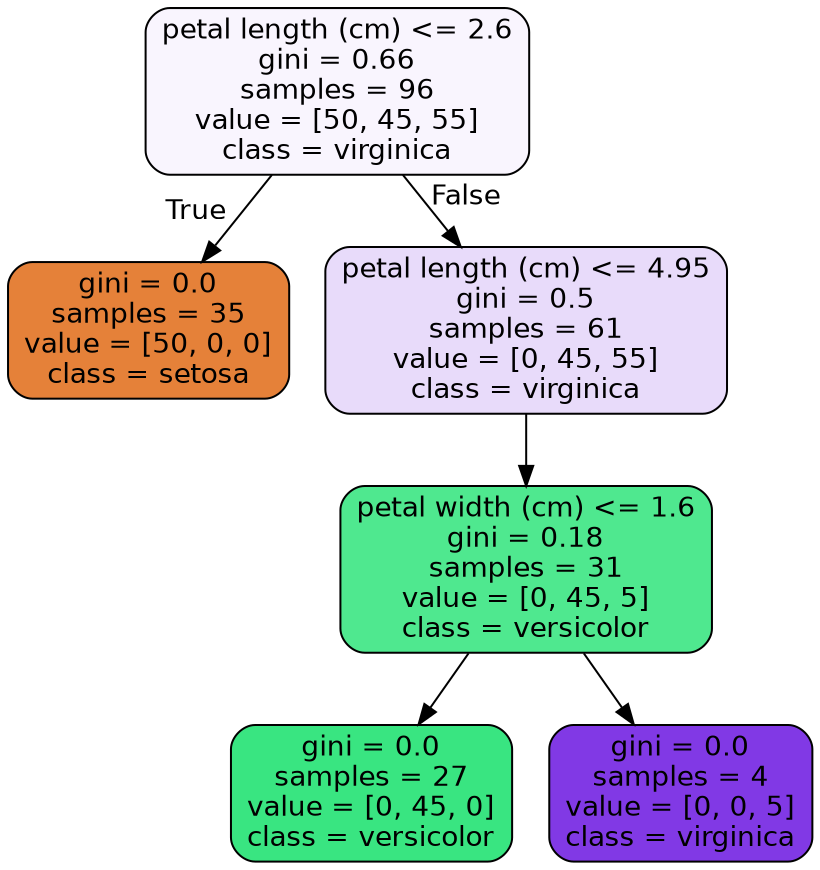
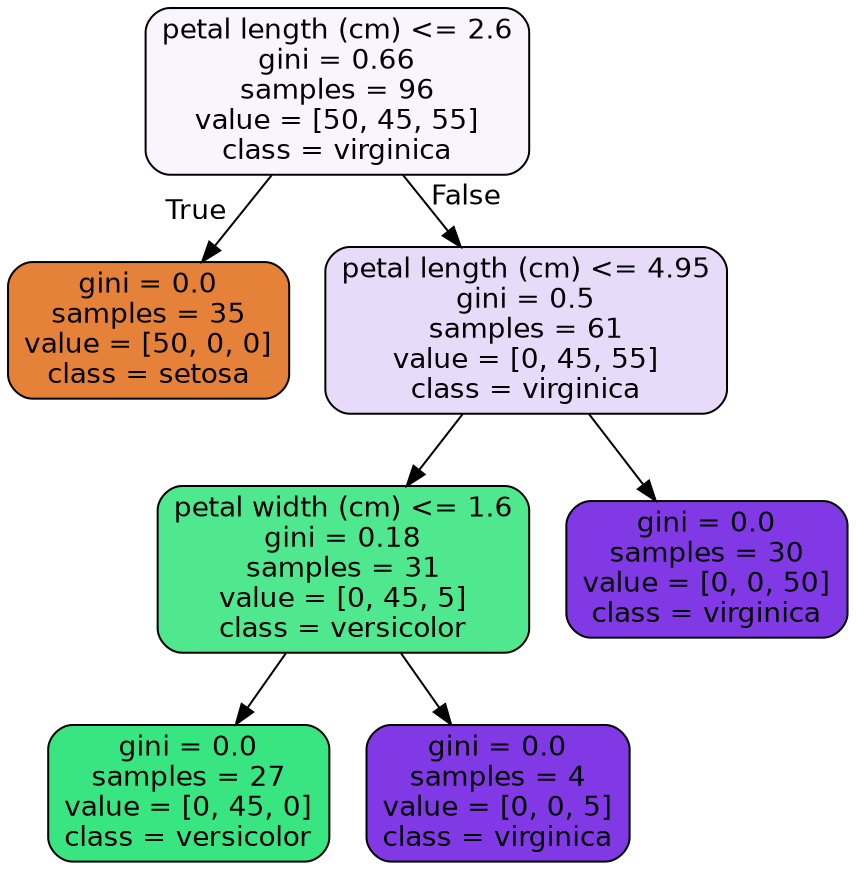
node "gini = 0.0 samples = 30 value = [0, 0, 50] class = virginica": added
